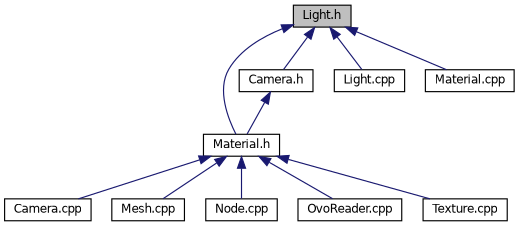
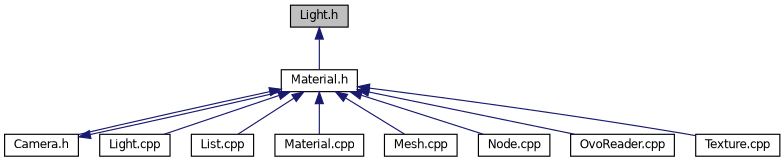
edge "Material.cpp" -> "Light.h": now "Material.cpp" -> "Material.h"
edge "Camera.h" -> "Light.h": now "Camera.h" -> "Material.h"
edge "Light.cpp" -> "Light.h": now "Light.cpp" -> "Material.h"
node "Camera.cpp": label "Camera.cpp" -> "List.cpp"
